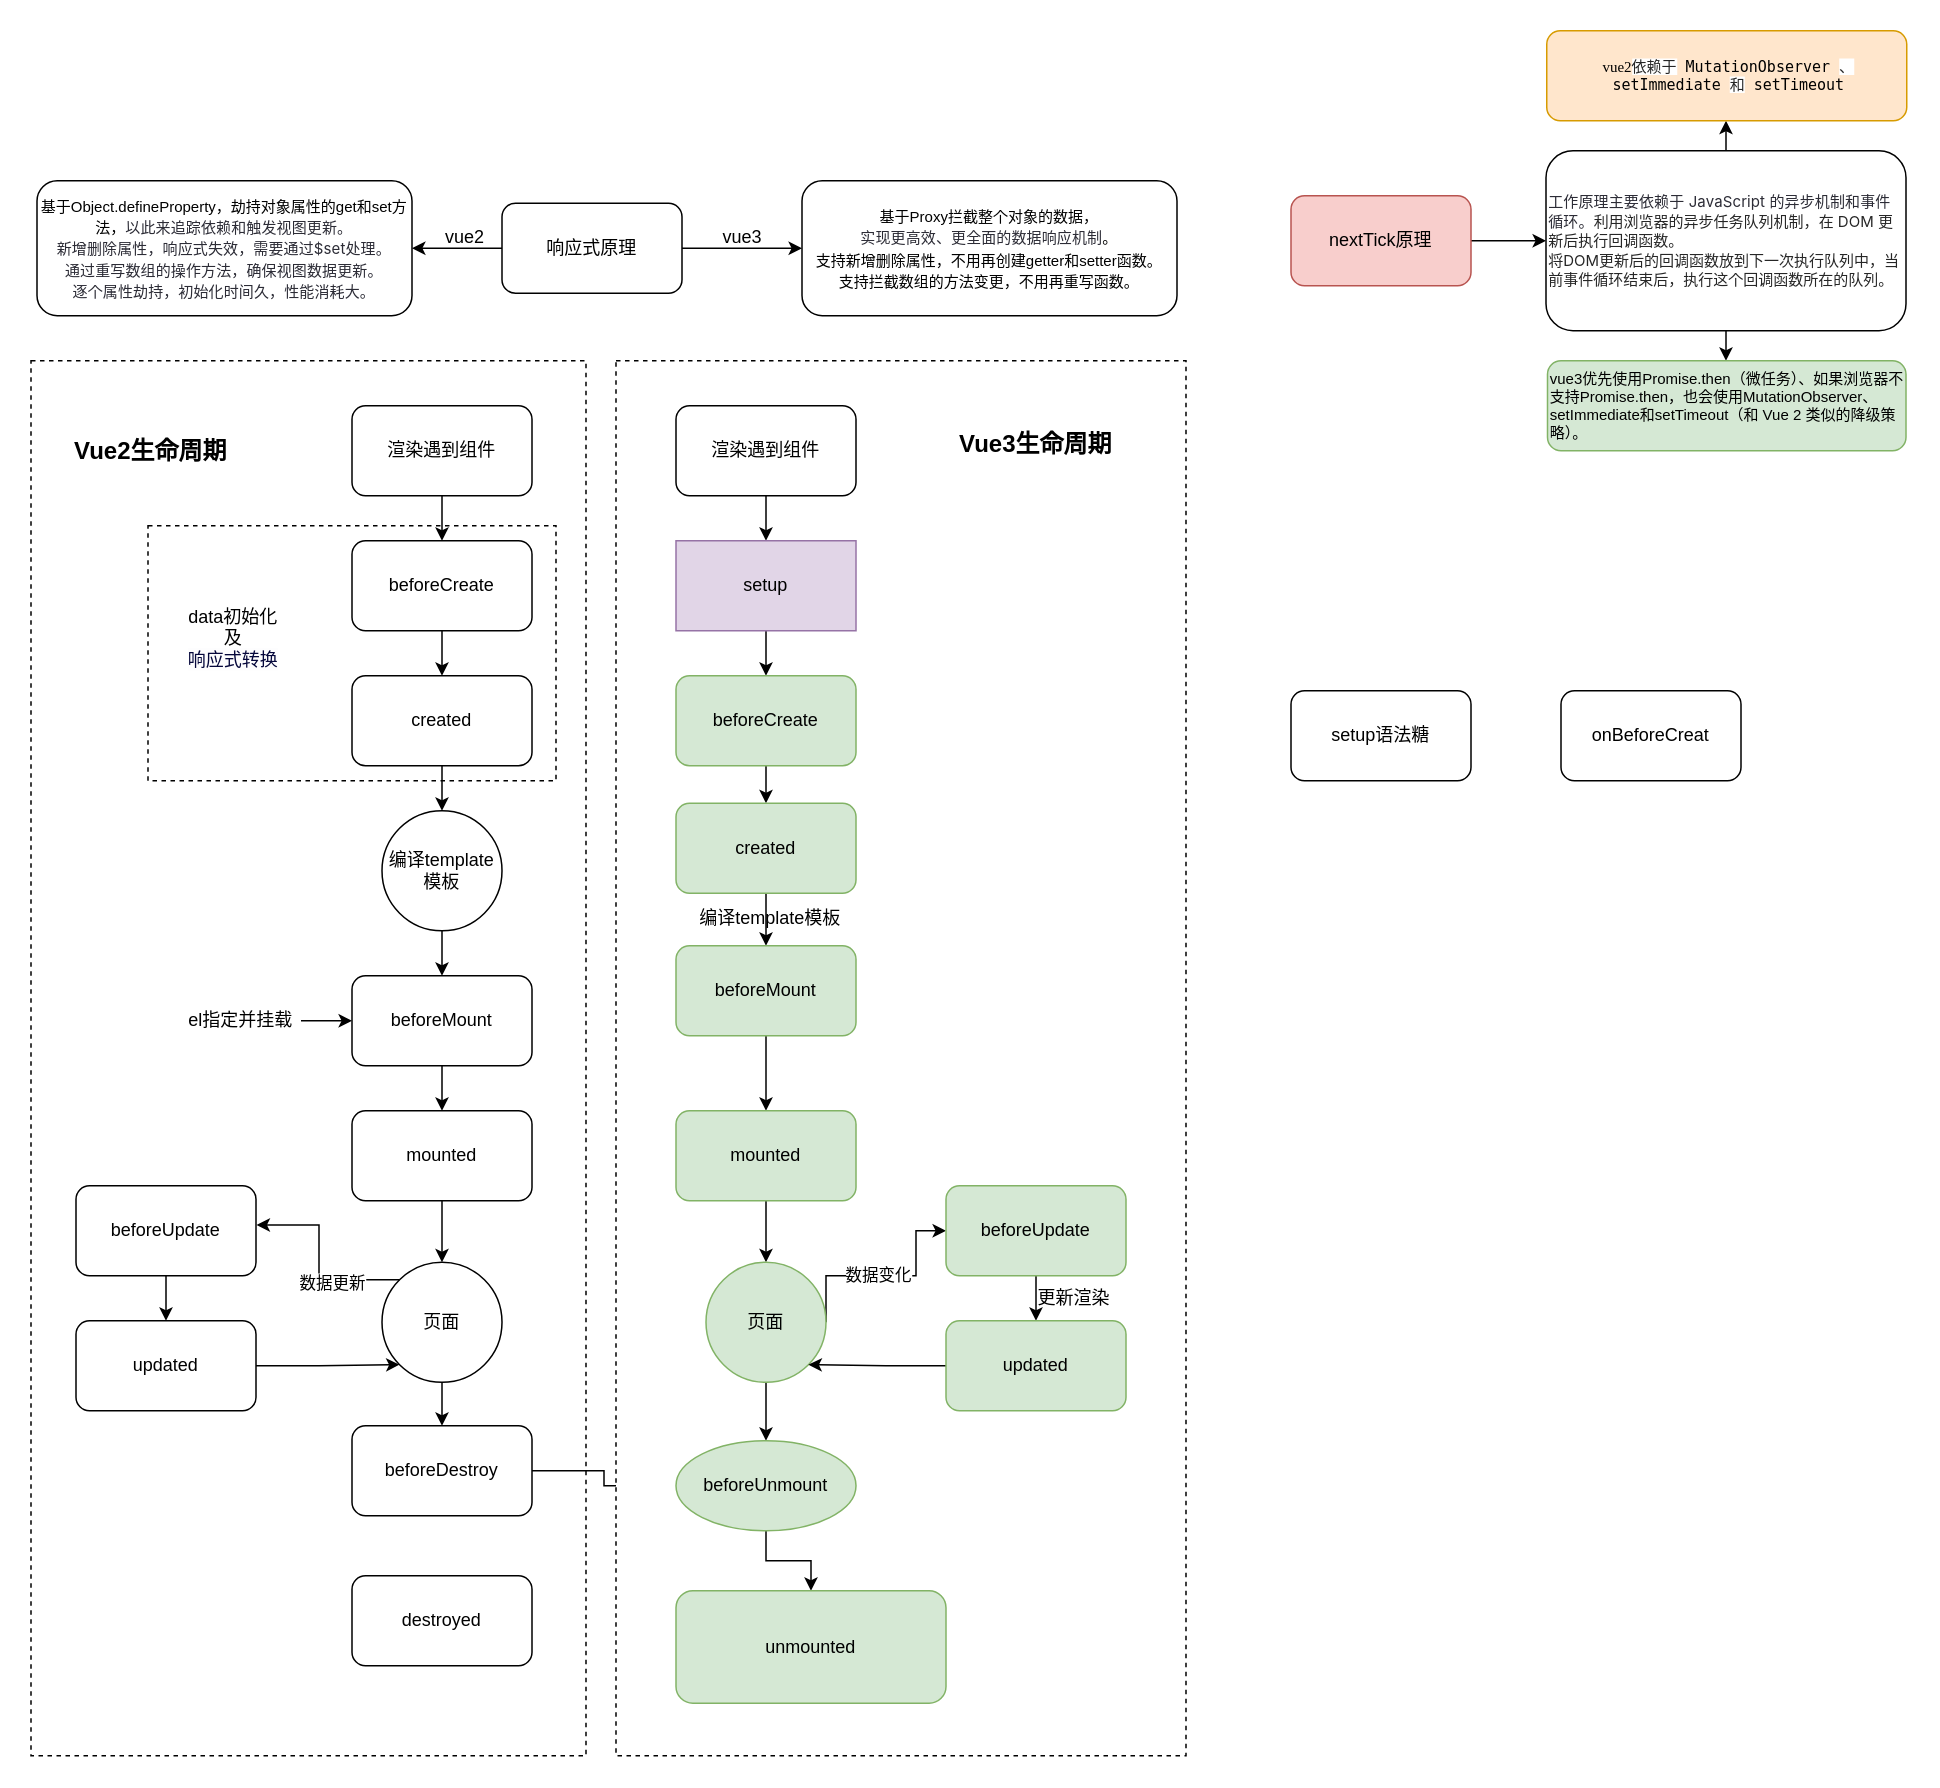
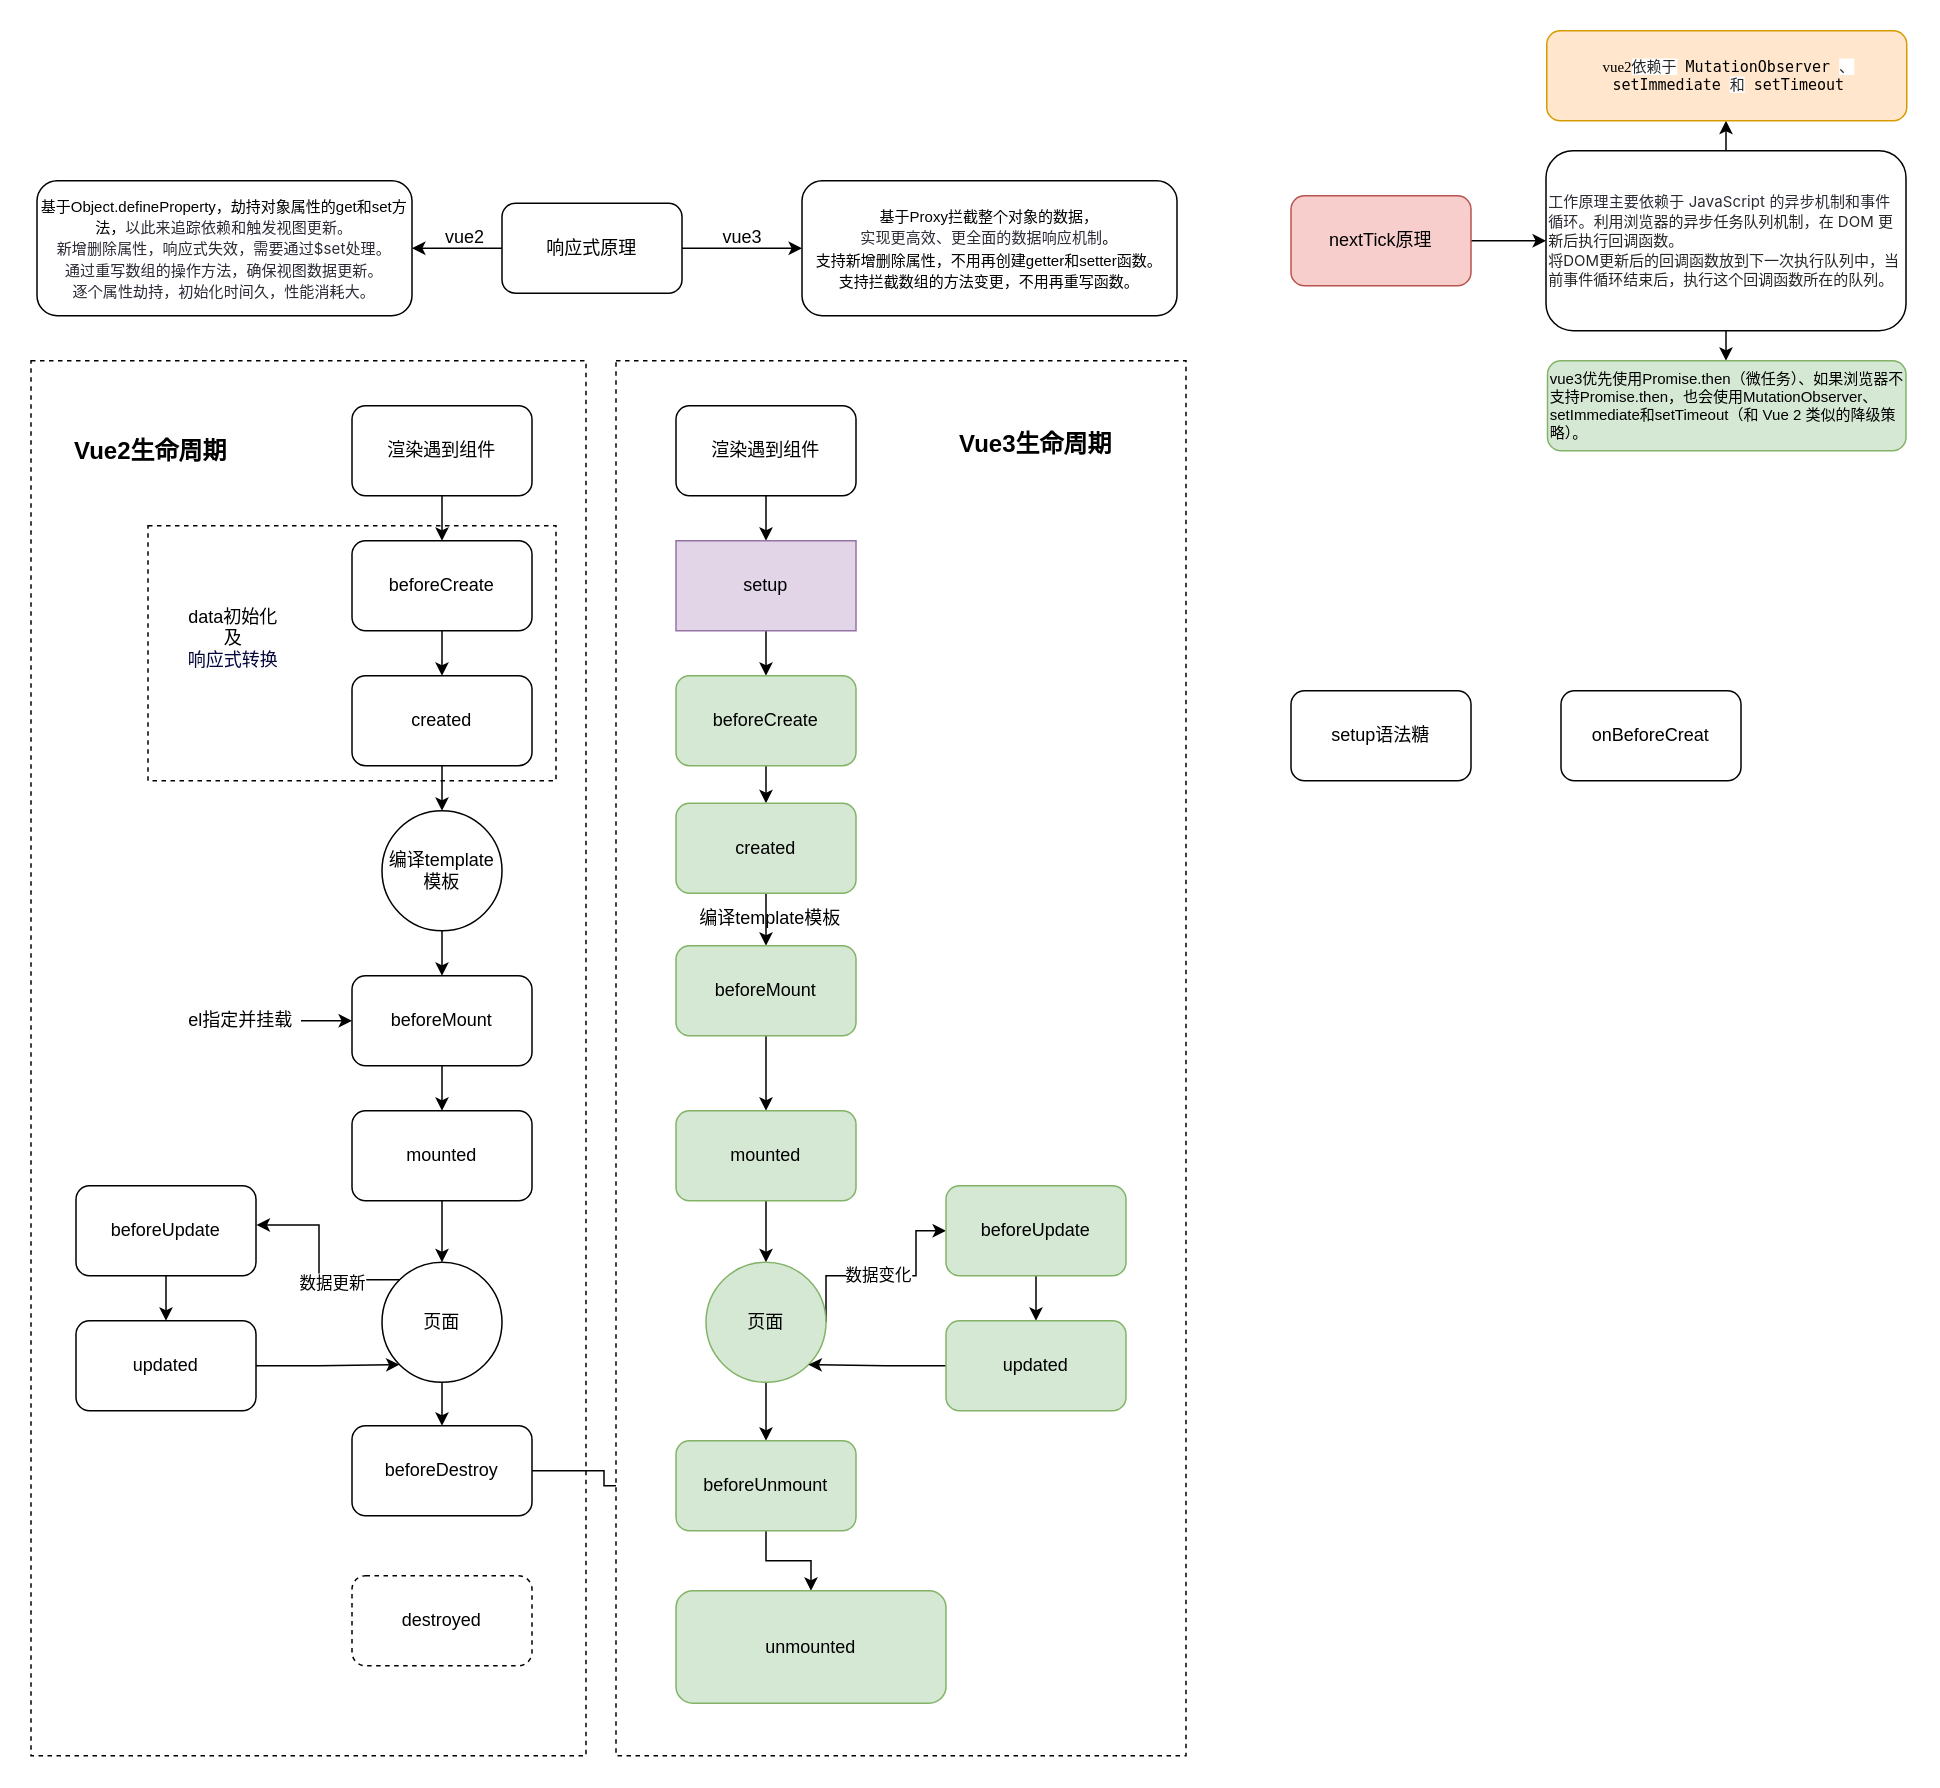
node "更新渲染": removed
node "beforeUnmount": shape ellipse -> rounded rectangle
node "destroyed": style solid -> dashed
